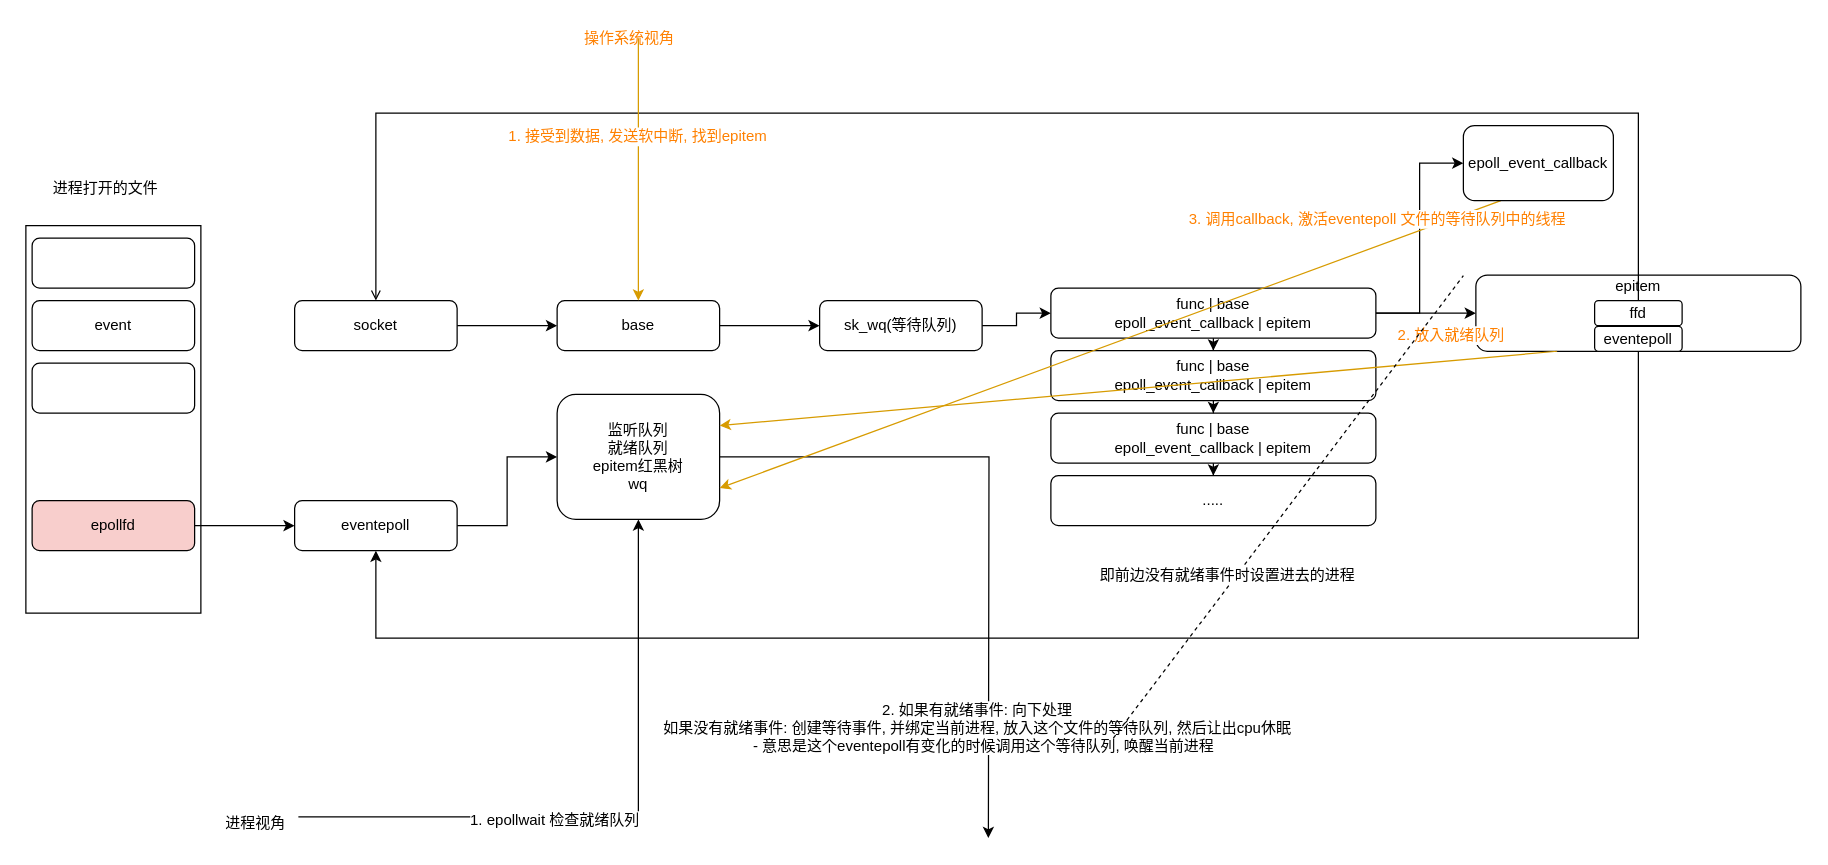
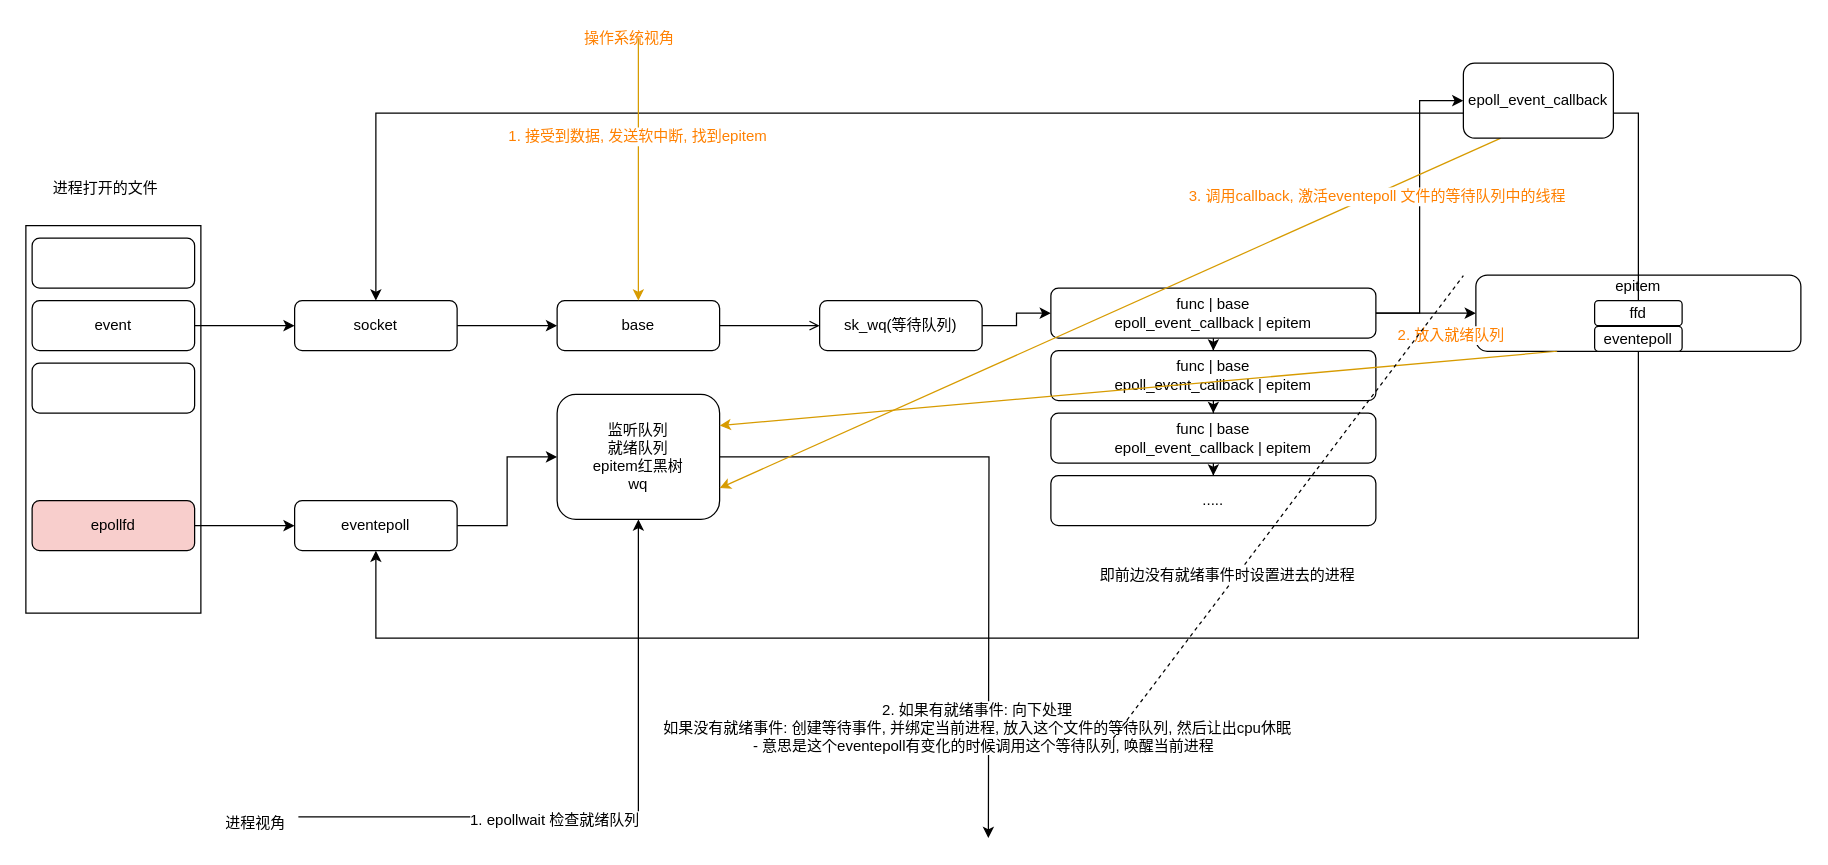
node "epoll_event_callback": moved (1538, 163) -> (1538, 101)
edge "ffd" -> "socket": arrowhead open -> classic
edge "event" -> "socket": added
edge "base" -> "sk_wq(等待队列)": arrowhead classic -> open
